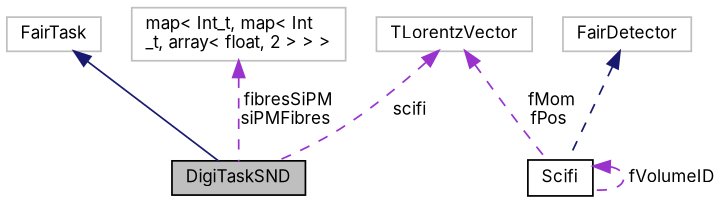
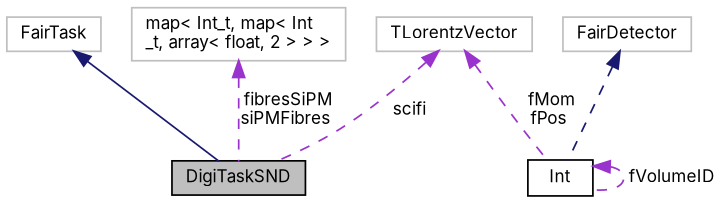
node "Scifi": label "Scifi" -> "Int"
